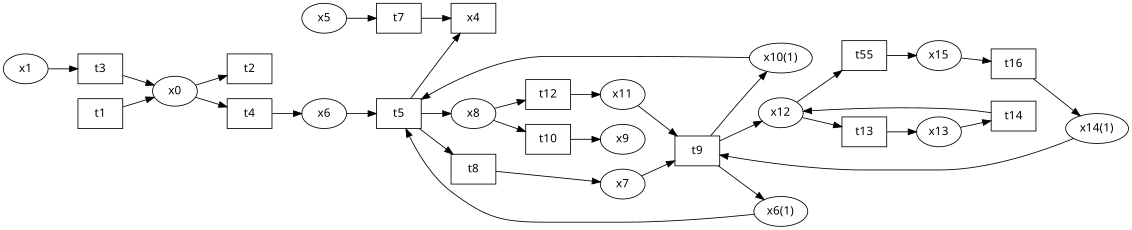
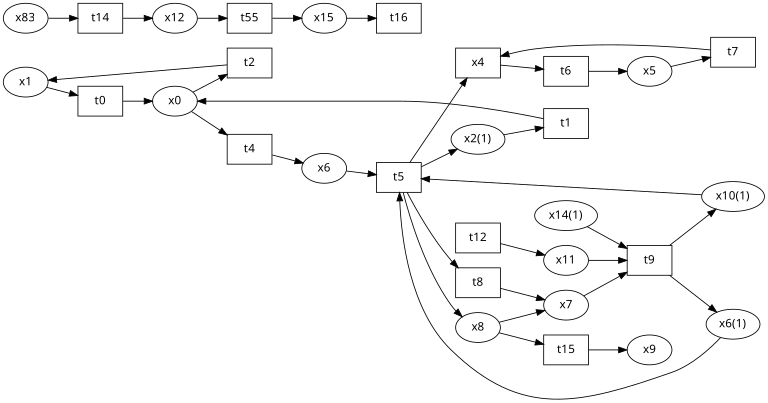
node "t3": label "t3" -> "t0"
node "t6": added
edge "t2" -> "x1": added
edge "t16" -> "x14(1)": removed
edge "x8" -> "t12": now "x8" -> "x7"
node "t13": removed
node "x13": label "x13" -> "x83"
edge "t9" -> "x12": removed
node "x2(1)": added
node "t10": label "t10" -> "t15"
